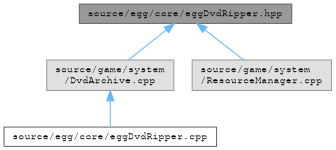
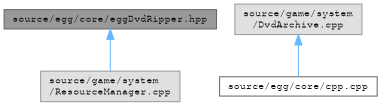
edge "source/game/system /DvdArchive.cpp" -> "source/egg/core/eggDvdRipper.hpp": removed
node "source/egg/core/eggDvdRipper.cpp": label "source/egg/core/eggDvdRipper.cpp" -> "source/egg/core/cpp.cpp"
